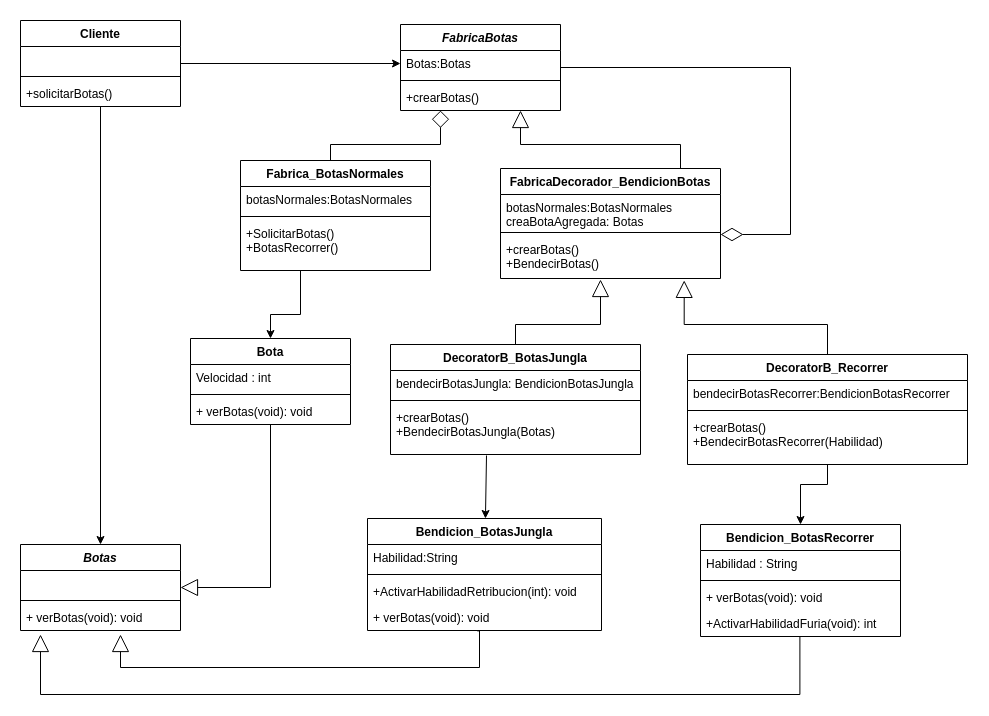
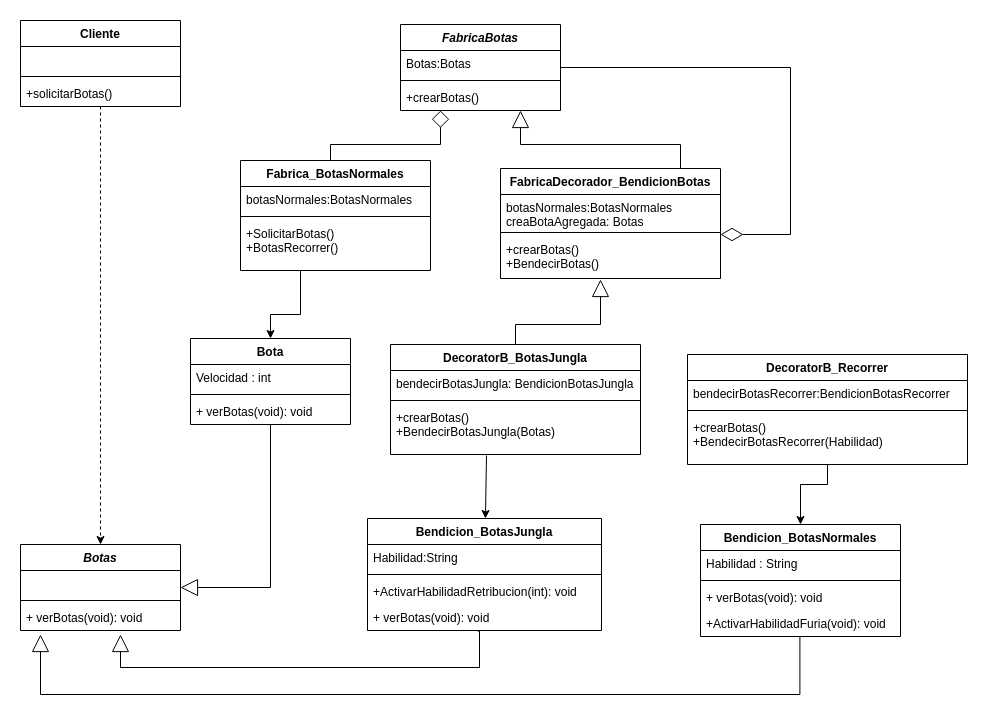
edge "Cliente" -> "Botas:Botas": removed
edge "Cliente" -> "Botas": style solid -> dashed
edge "DecoratorB_Recorrer" -> "+crearBotas() +BendecirBotas()": removed
node "Bendicion_BotasRecorrer": label "Bendicion_BotasRecorrer" -> "Bendicion_BotasNormales"
node "+ActivarHabilidadFuria(void): int": label "+ActivarHabilidadFuria(void): int" -> "+ActivarHabilidadFuria(void): void"
